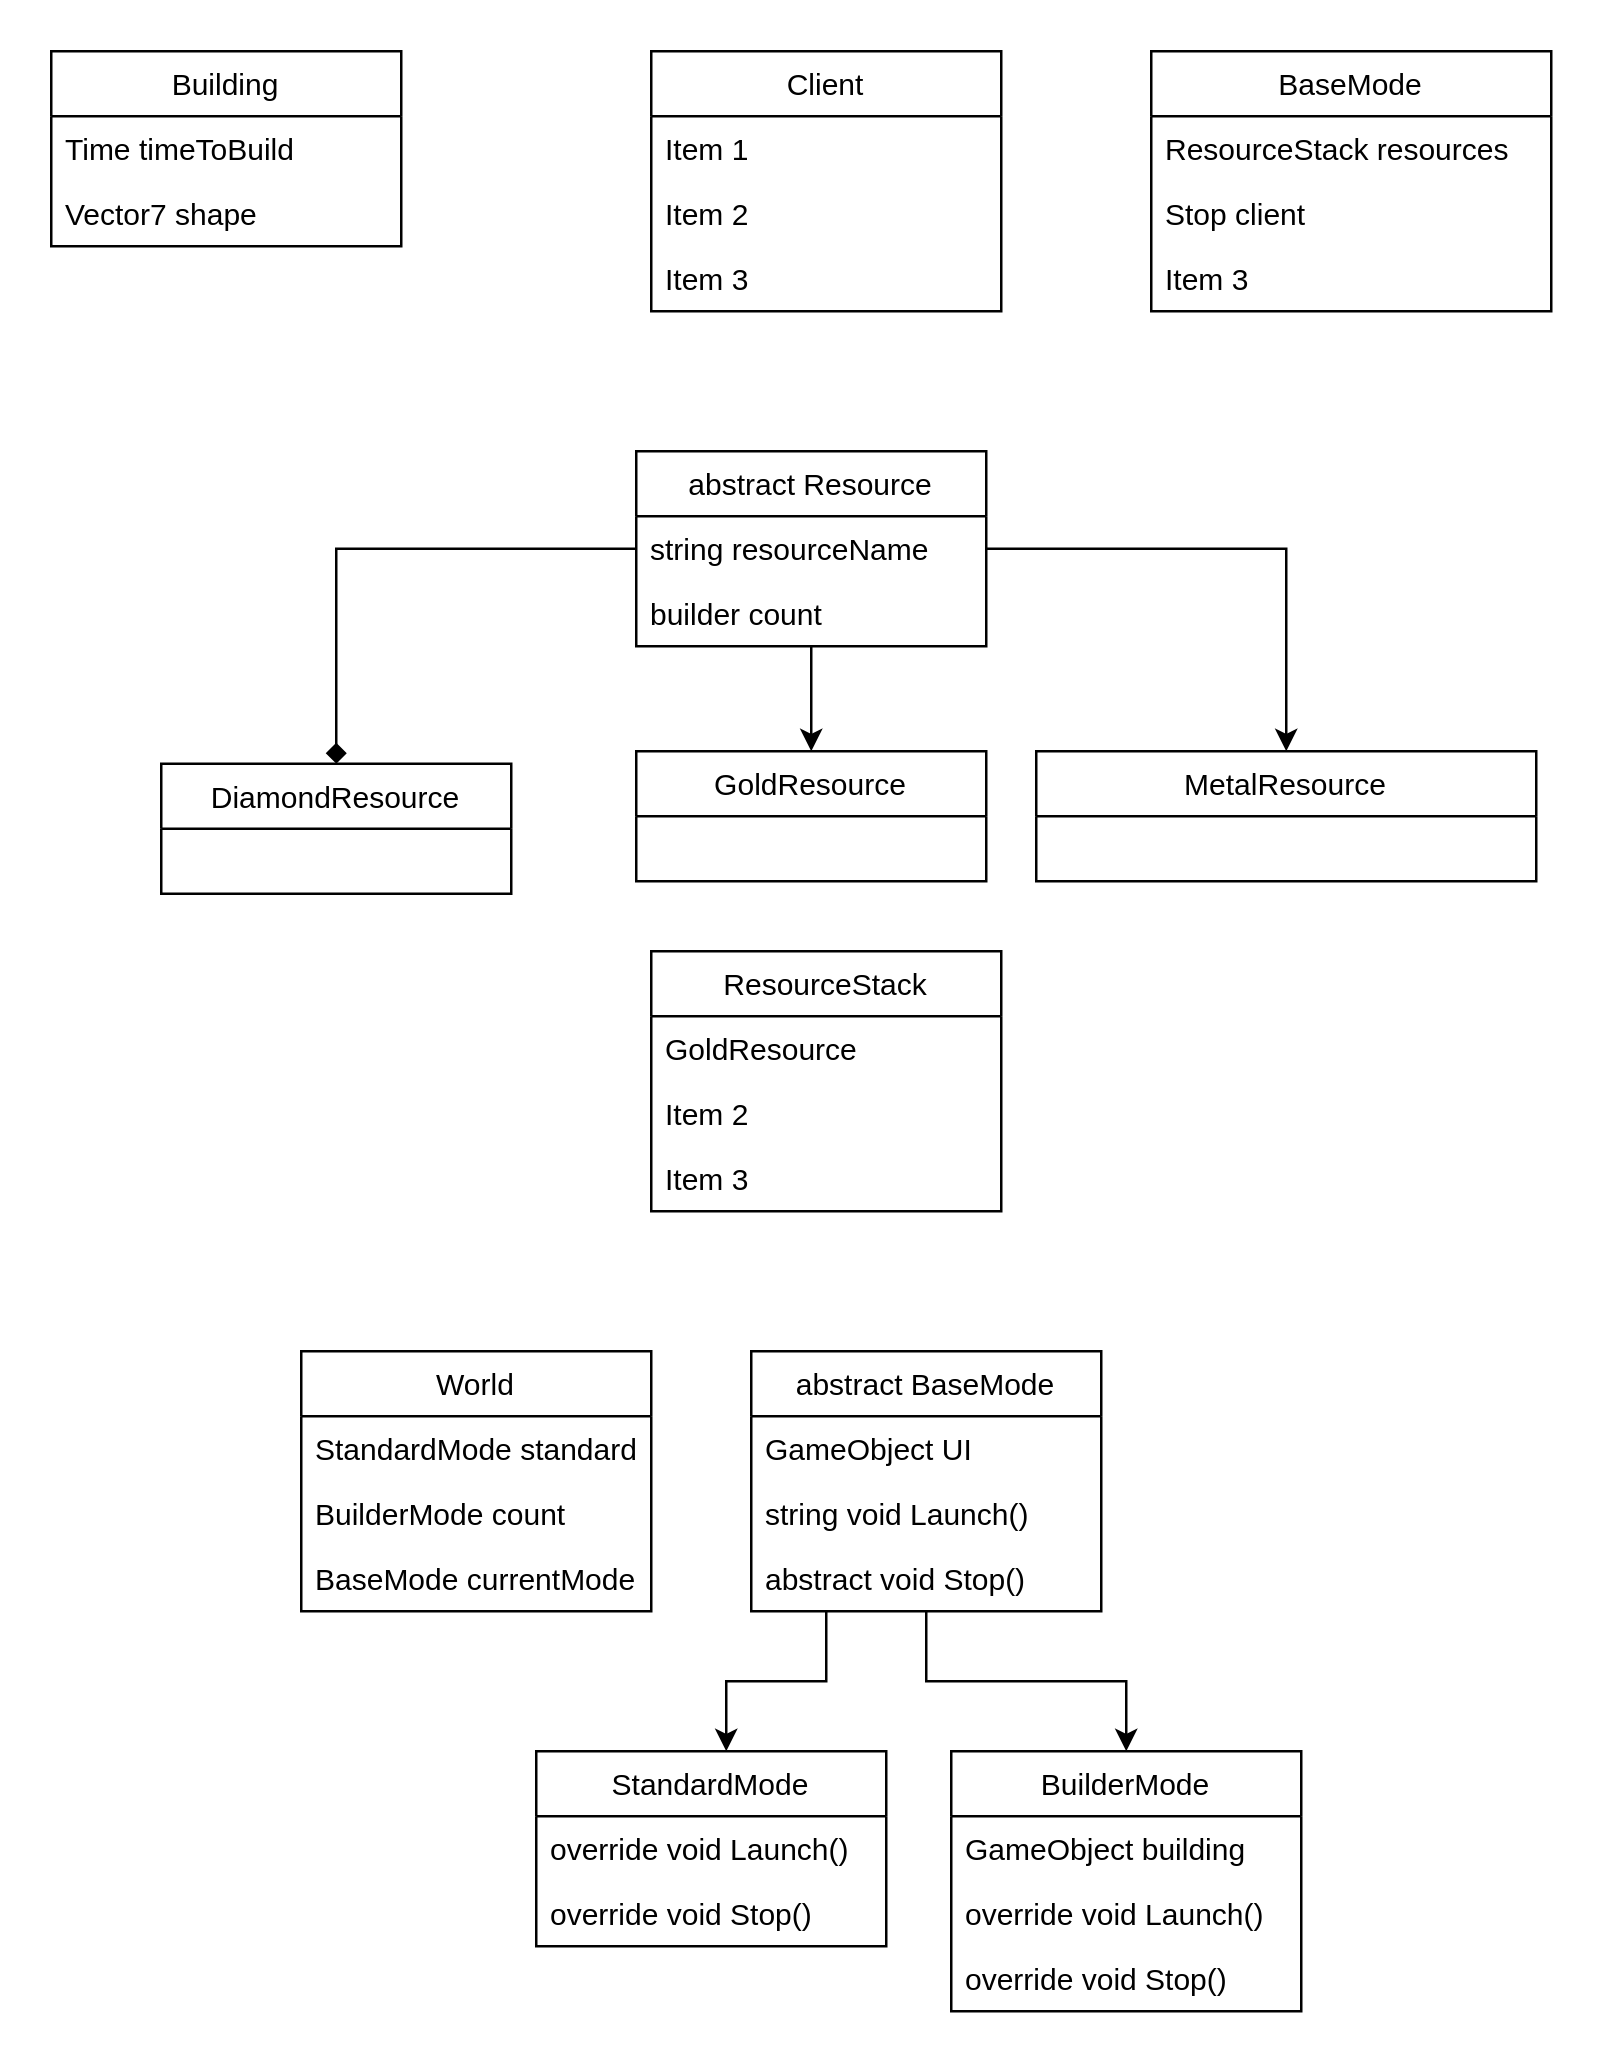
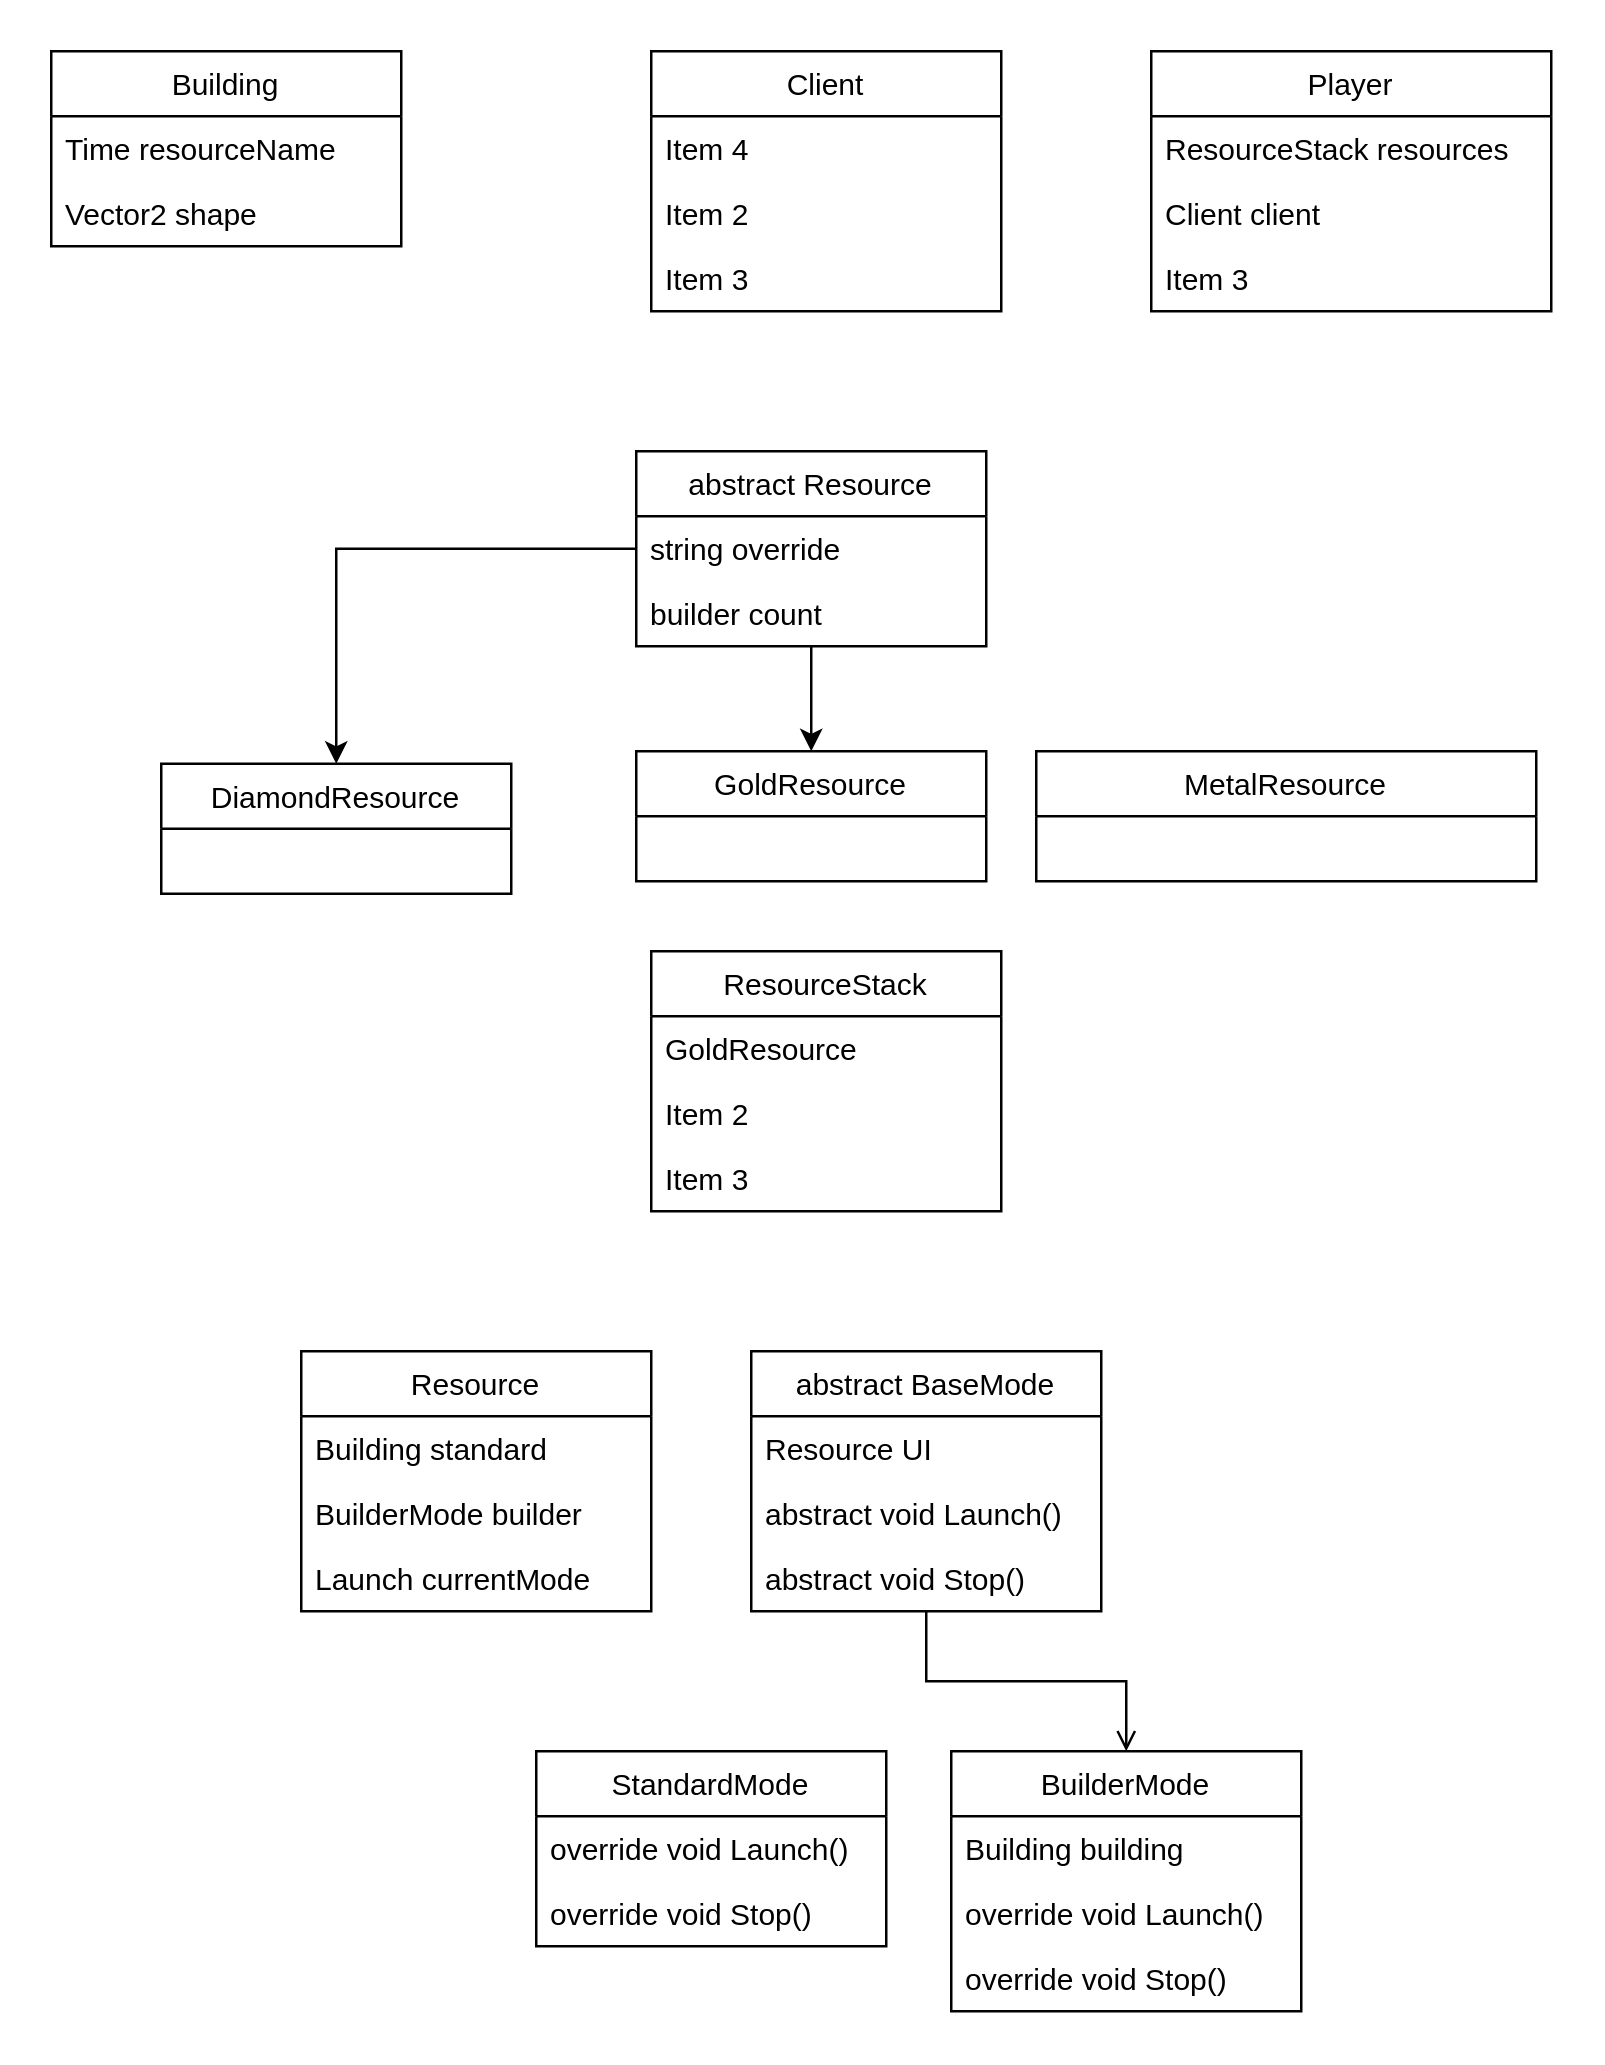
node "BaseMode": label "BaseMode" -> "Player"
node "Time timeToBuild": label "Time timeToBuild" -> "Time resourceName"
node "Item 1": label "Item 1" -> "Item 4"
node "Vector7 shape": label "Vector7 shape" -> "Vector2 shape"
node "Stop client": label "Stop client" -> "Client client"
edge "abstract Resource" -> "MetalResource": removed
node "string resourceName": label "string resourceName" -> "string override"
edge "abstract Resource" -> "DiamondResource": arrowhead diamond -> classic
node "World": label "World" -> "Resource"
node "StandardMode standard": label "StandardMode standard" -> "Building standard"
node "GameObject UI": label "GameObject UI" -> "Resource UI"
node "BuilderMode count": label "BuilderMode count" -> "BuilderMode builder"
node "string void Launch()": label "string void Launch()" -> "abstract void Launch()"
node "BaseMode currentMode": label "BaseMode currentMode" -> "Launch currentMode"
edge "abstract BaseMode" -> "StandardMode": removed
edge "abstract BaseMode" -> "BuilderMode": arrowhead classic -> open
node "GameObject building": label "GameObject building" -> "Building building"
